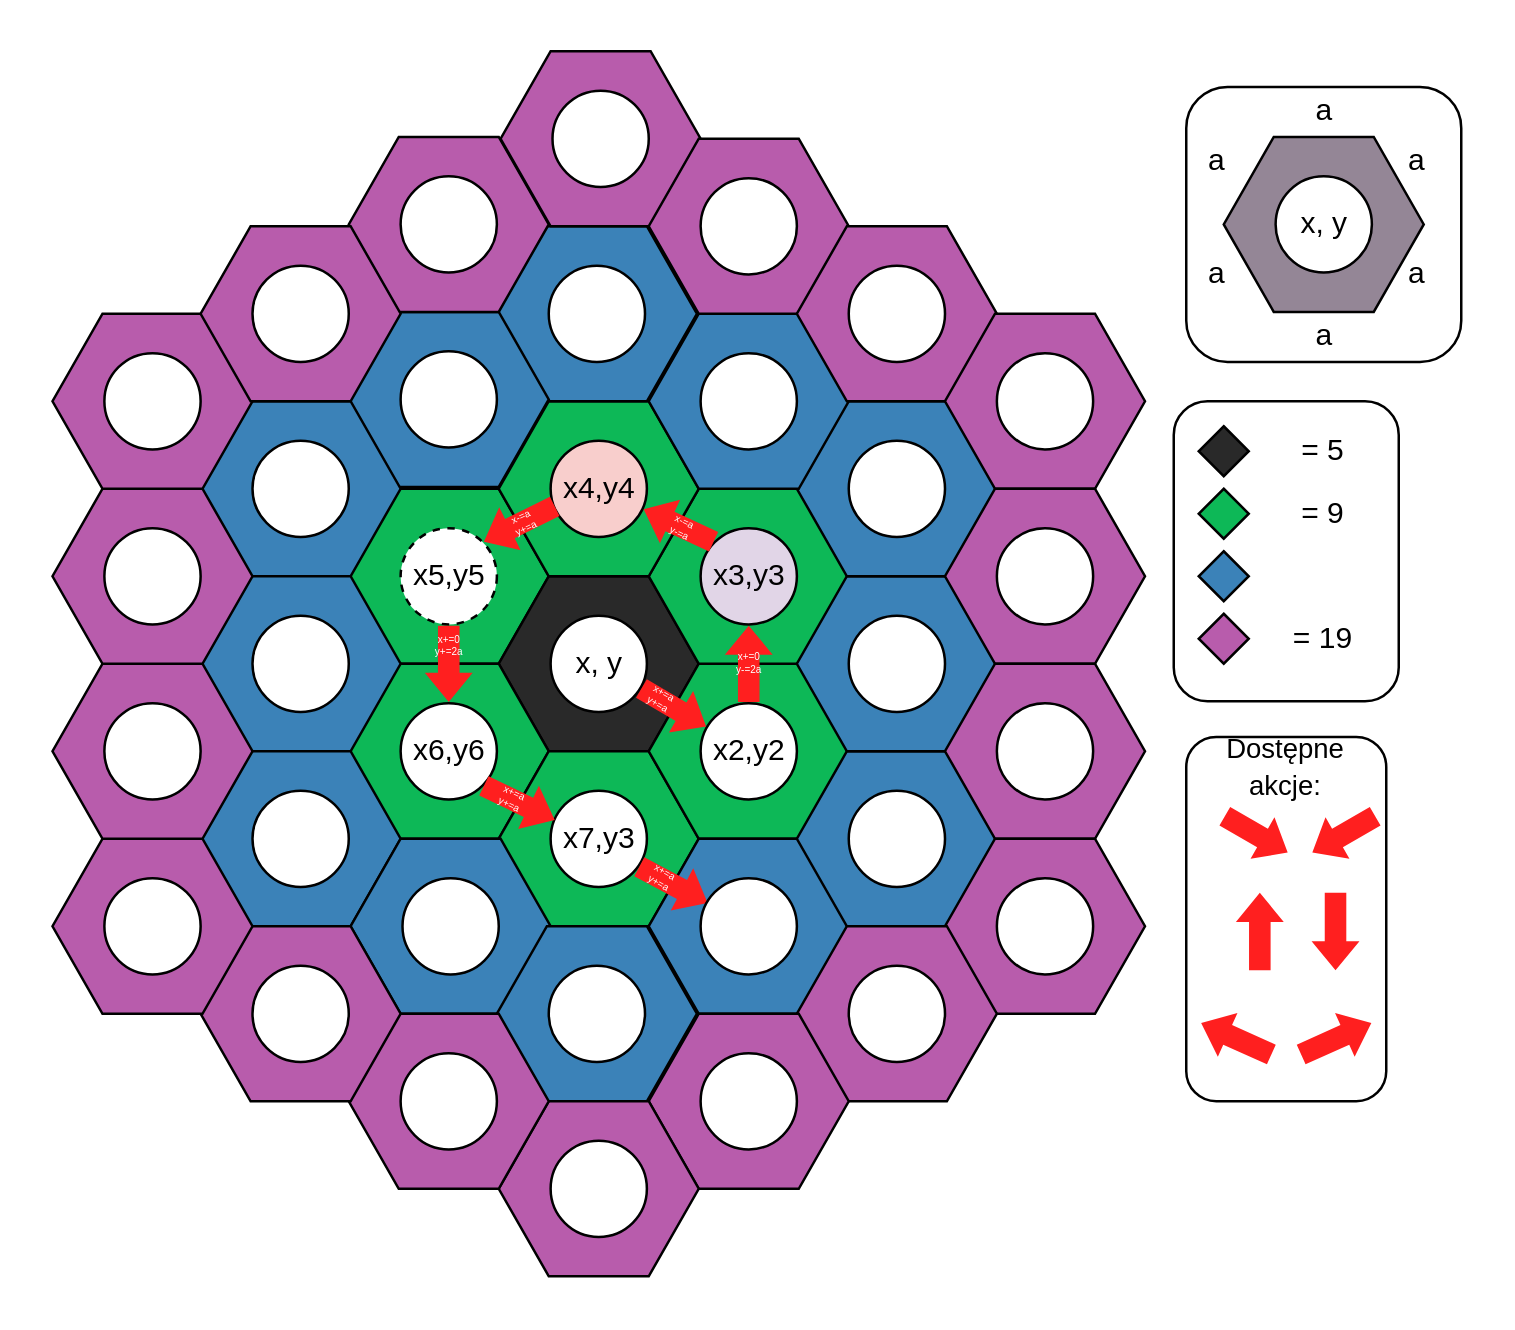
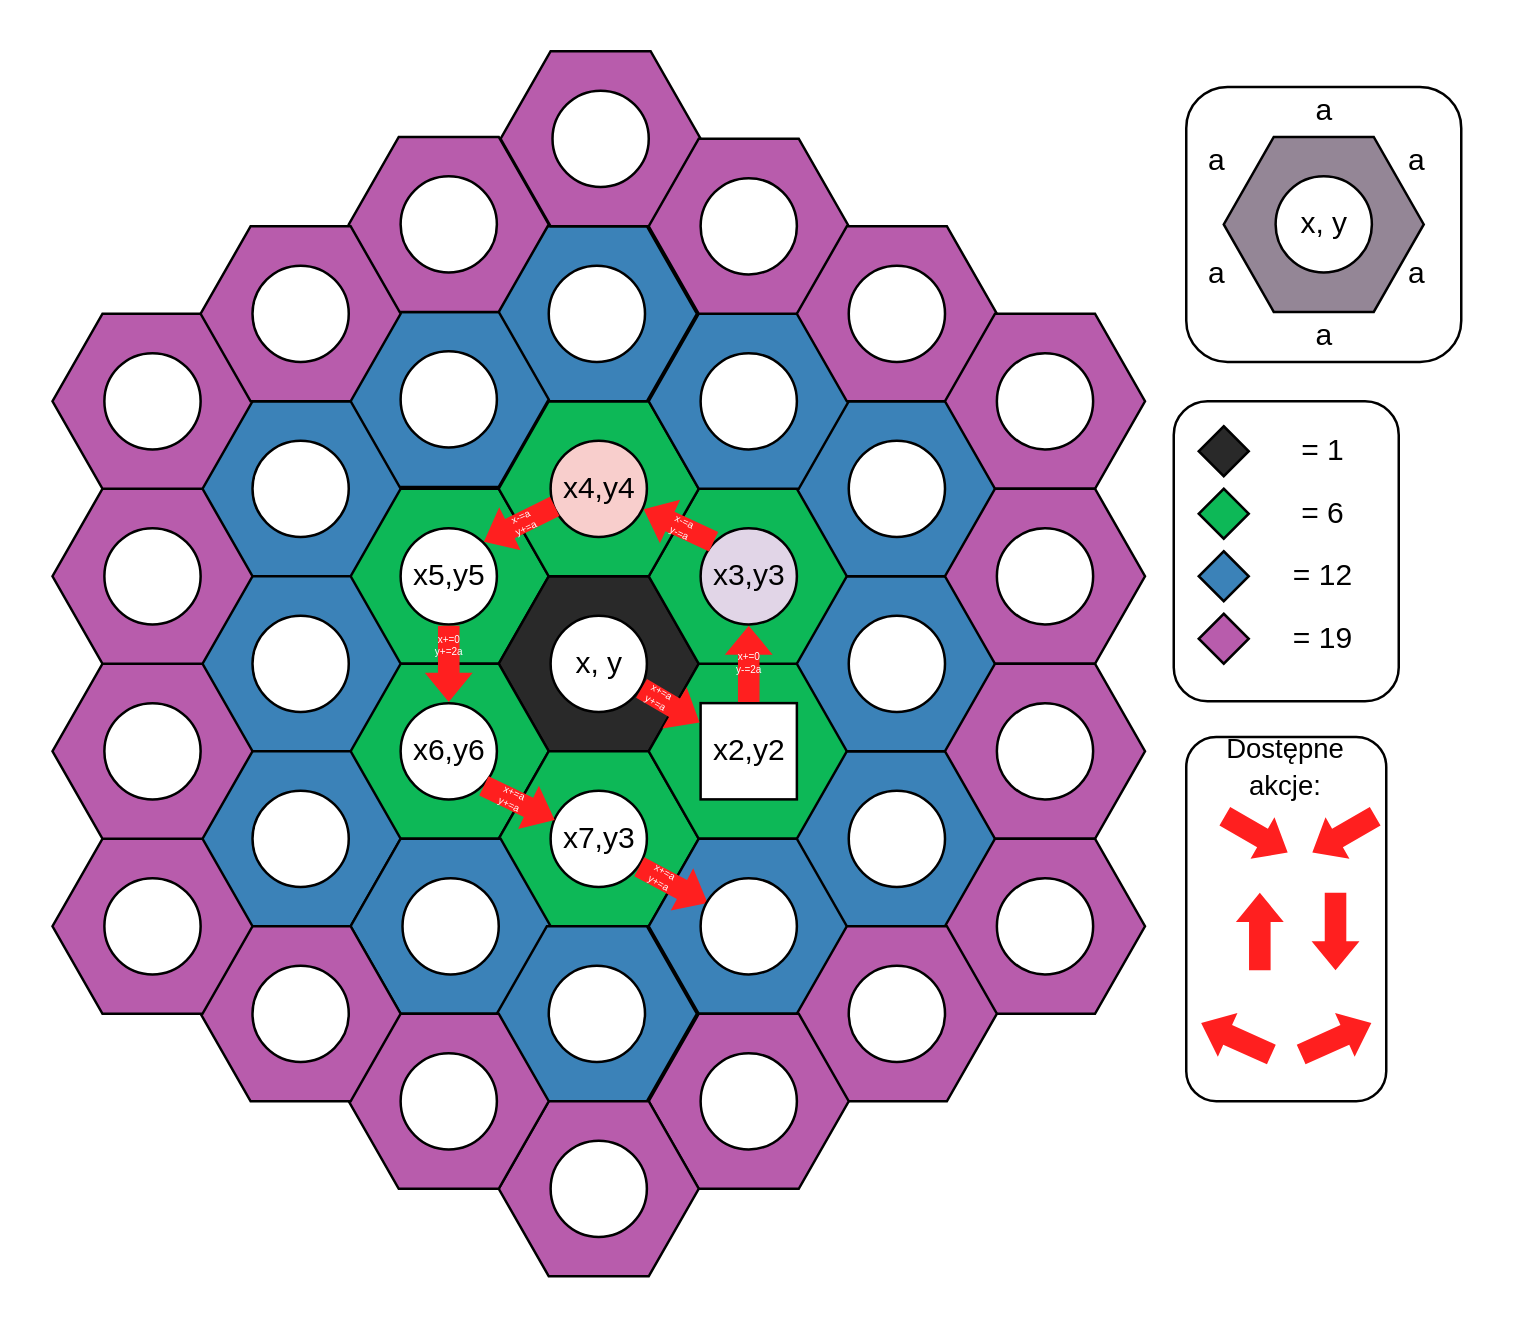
node "= 5": label "= 5" -> "= 1"
node "= 9": label "= 9" -> "= 6"
node "x5,y5": style dashed -> solid
node "= 12": added
node "x2,y2": shape ellipse -> rectangle
